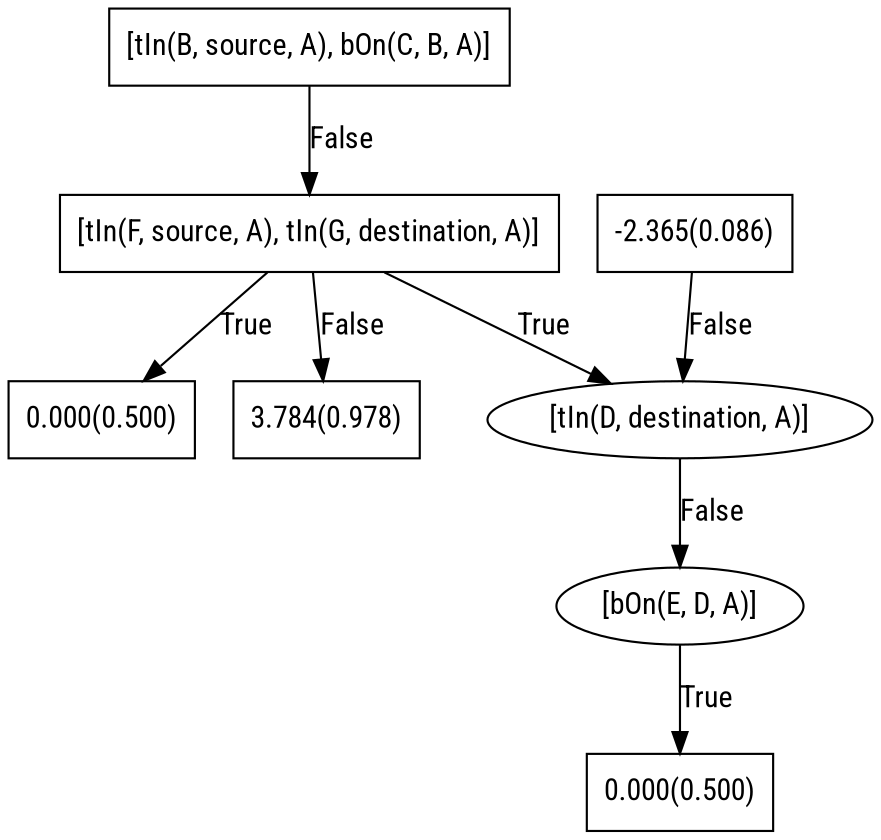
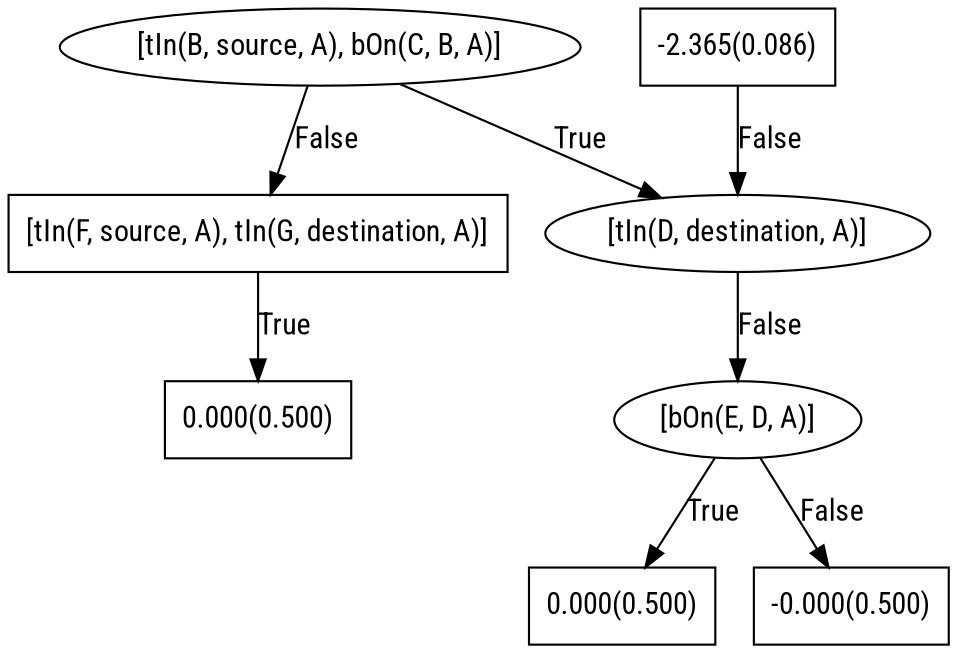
node "[tIn(B, source, A), bOn(C, B, A)]": shape box -> ellipse
edge "[tIn(F, source, A), tIn(G, destination, A)]" -> "[tIn(D, destination, A)]": now "[tIn(B, source, A), bOn(C, B, A)]" -> "[tIn(D, destination, A)]"
node "3.784(0.978)": removed
node "-0.000(0.500)": added
